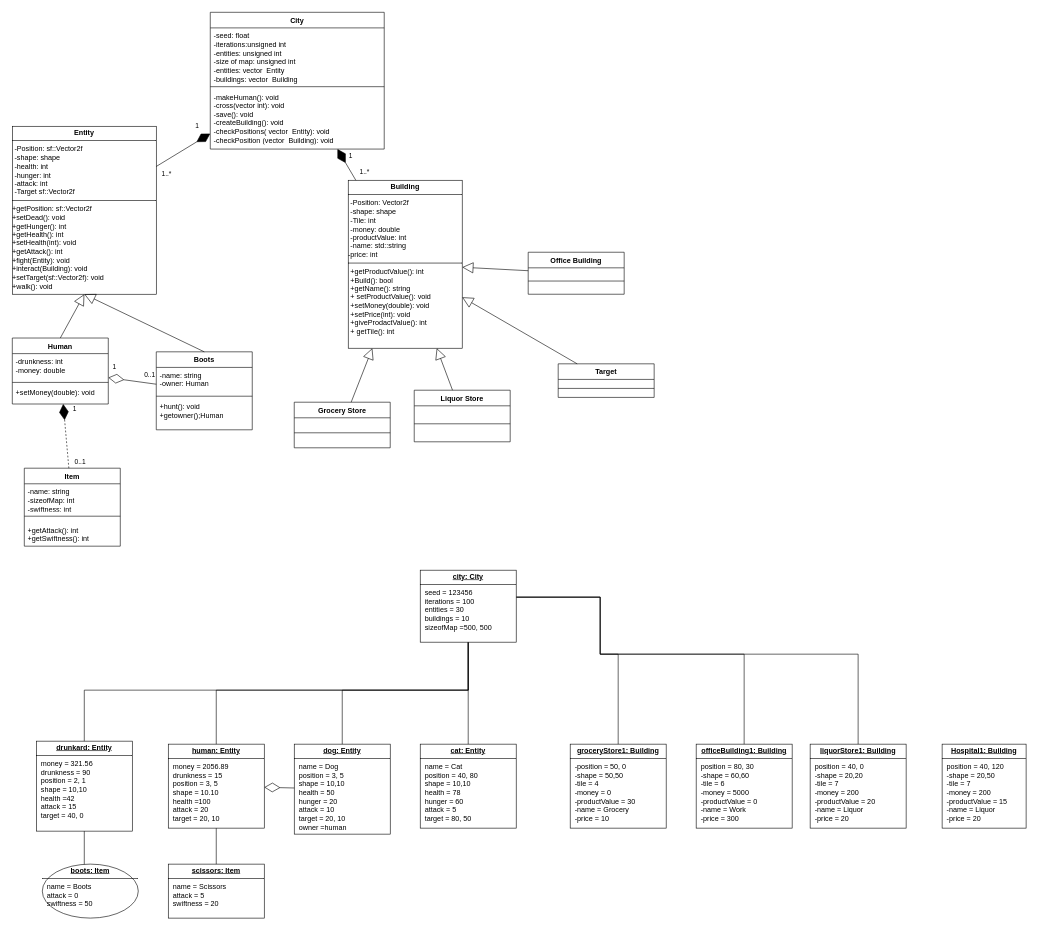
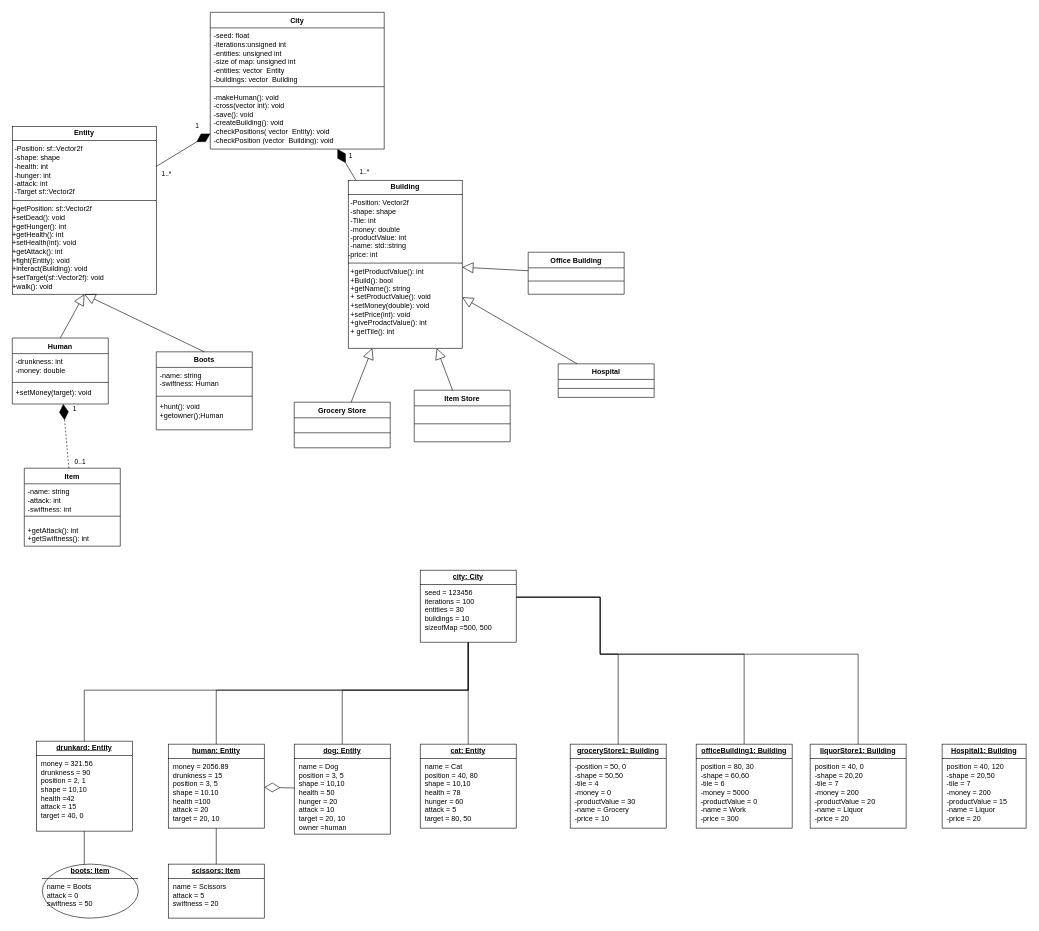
node "Target": label "Target" -> "Hospital"
node "-name: string -owner: Human": label "-name: string -owner: Human" -> "-name: string -swiftness: Human"
edge "Boots" -> "Human": removed, labels "0..1", "1"
node "+setMoney(double): void": label "+setMoney(double): void" -> "+setMoney(target): void"
node "Liquor Store": label "Liquor Store" -> "Item Store"
node "-name: string -sizeofMap: int -swiftness: int": label "-name: string -sizeofMap: int -swiftness: int" -> "-name: string -attack: int -swiftness: int"
